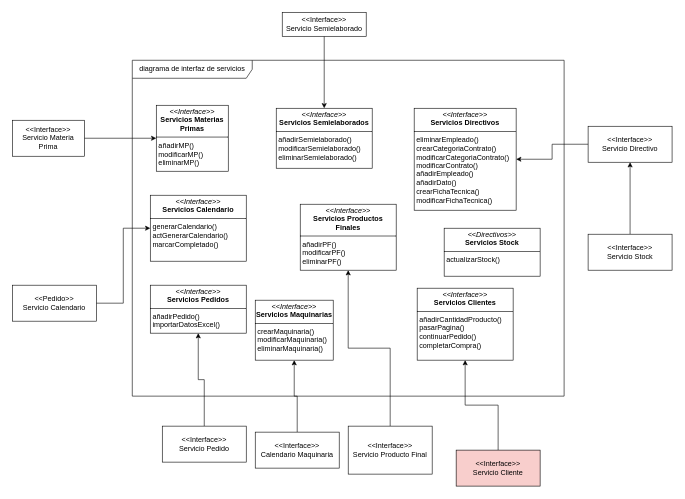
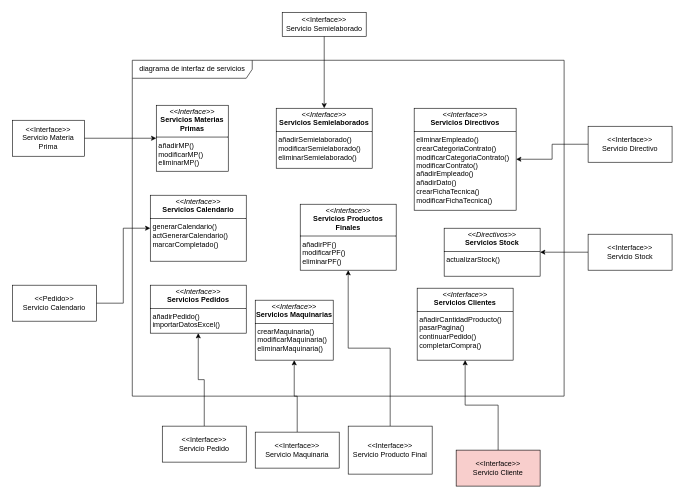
edge "<<Interface>> Servicio Stock" -> "<<Interface>> Servicio Directivo": now "<<Interface>> Servicio Stock" -> "<<Directivos>> Servicios Stock actualizarStock()"
node "<<Interface>> Calendario Maquinaria": label "<<Interface>> Calendario Maquinaria" -> "<<Interface>> Servicio Maquinaria"
